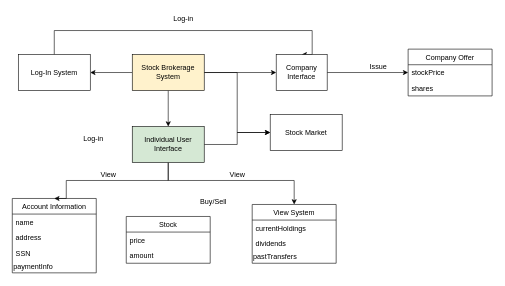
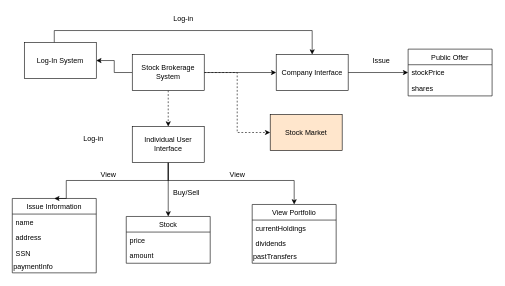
node "Company Offer": label "Company Offer" -> "Public Offer"
node "Issue": moved (378, 66) -> (381, 60)
node "Log-In System": moved (54, 72) -> (60, 60)
node "Stock Brokerage System": fillcolor #fff2cc -> #ffffff
node "Company Interface": size 51x36 -> 72x36
edge "Stock Brokerage System" -> "Stock Market": style solid -> dashed
edge "Stock Brokerage System" -> "Individual User Interface": style solid -> dashed
node "Stock Market": fillcolor #ffffff -> #ffe6cc
node "Individual User Interface": fillcolor #d5e8d4 -> #ffffff
edge "Individual User Interface" -> "Stock Market": now "Individual User Interface" -> "Stock"
node "Buy/Sell": moved (213, 201) -> (186, 192)
node "Account Information": label "Account Information" -> "Issue Information"
node "View System": label "View System" -> "View Portfolio"
